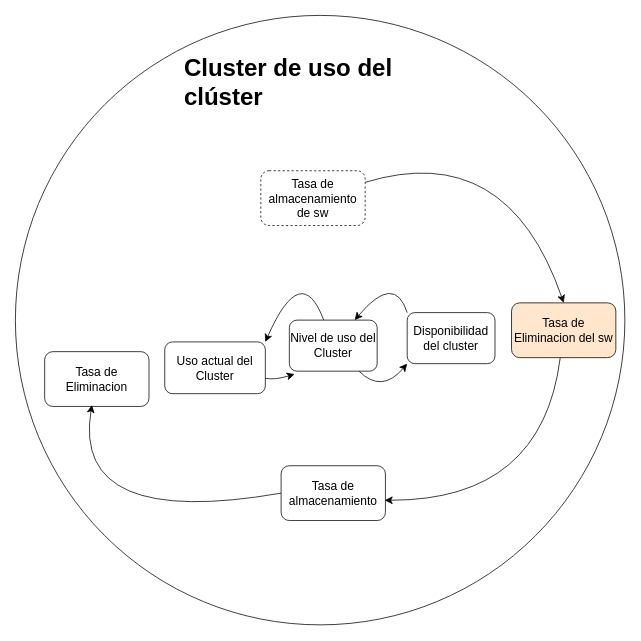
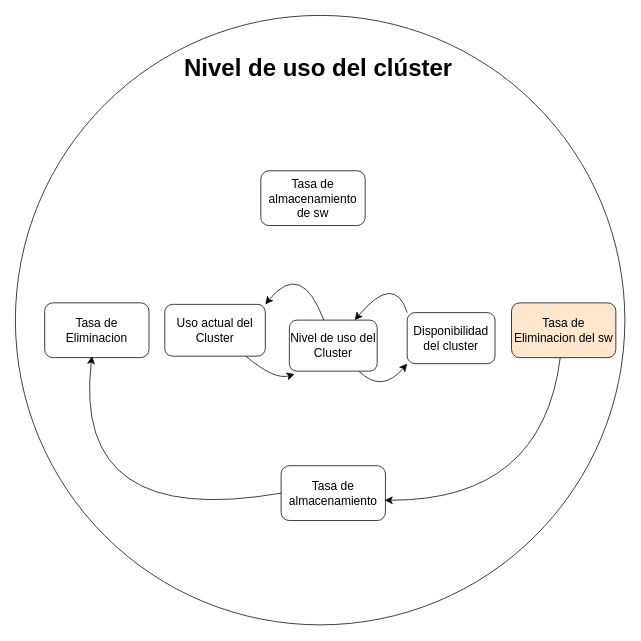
node "Cluster de uso del clúster": label "Cluster de uso del clúster" -> "Nivel de uso del clúster"
edge "Tasa de almacenamiento de sw" -> "Tasa de Eliminacion del sw": removed
node "Tasa de almacenamiento de sw": style dashed -> solid
node "Uso actual del Cluster": moved (215, 368) -> (215, 330)
node "Tasa de Eliminacion": moved (97, 379) -> (97, 330)
